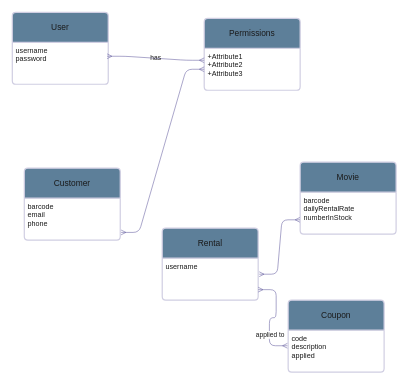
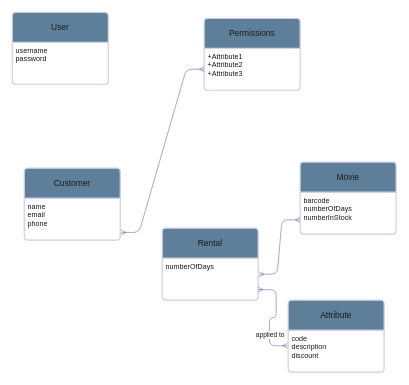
edge "username password" -- "+Attribute1 +Attribute2 +Attribute3": removed, label "has"
node "barcode dailyRentalRate numberInStock": label "barcode dailyRentalRate numberInStock" -> "barcode numberOfDays numberInStock"
node "barcode email phone": label "barcode email phone" -> "name email phone"
node "username": label "username" -> "numberOfDays"
node "Coupon": label "Coupon" -> "Attribute"
node "code description applied": label "code description applied" -> "code description discount"
